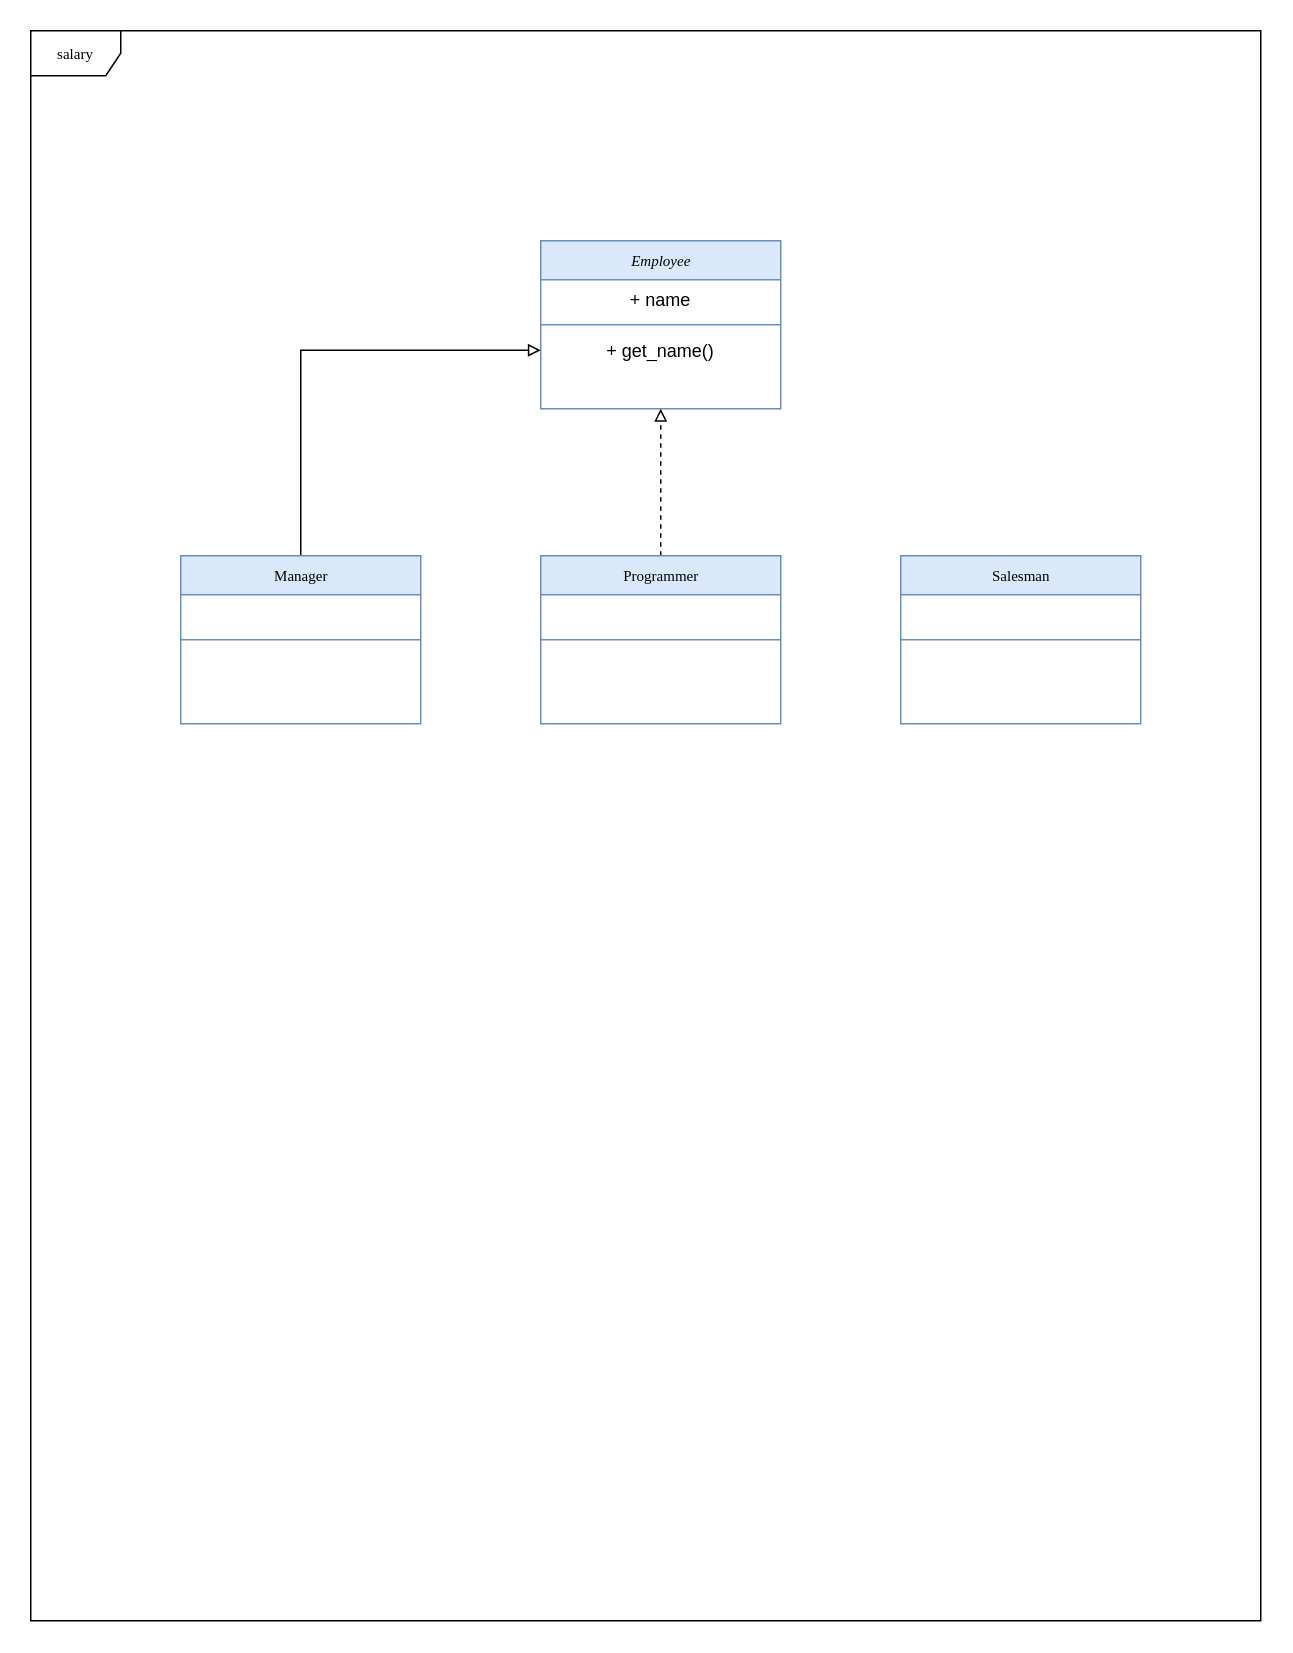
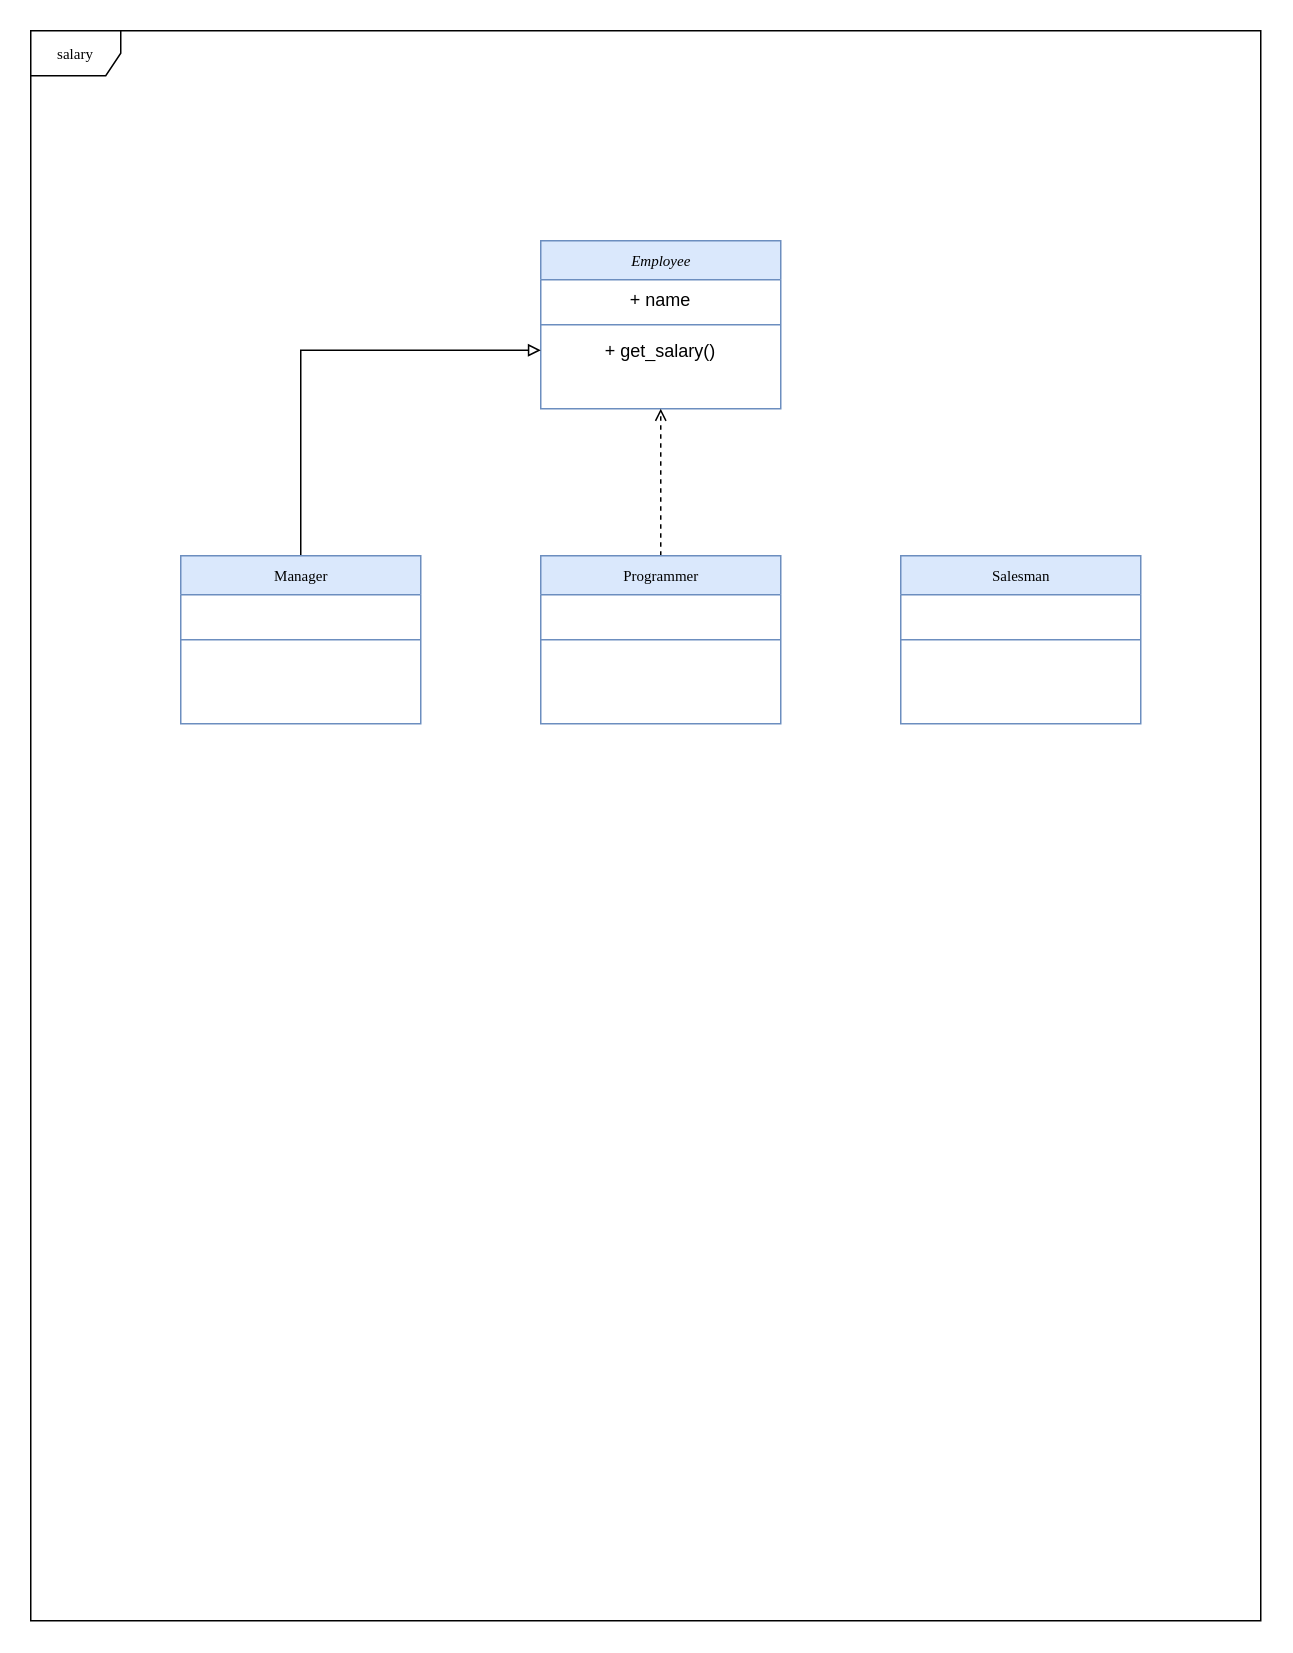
node "+ get_name()": label "+ get_name()" -> "+ get_salary()"
edge "Programmer" -> "Employee": arrowhead block -> open
